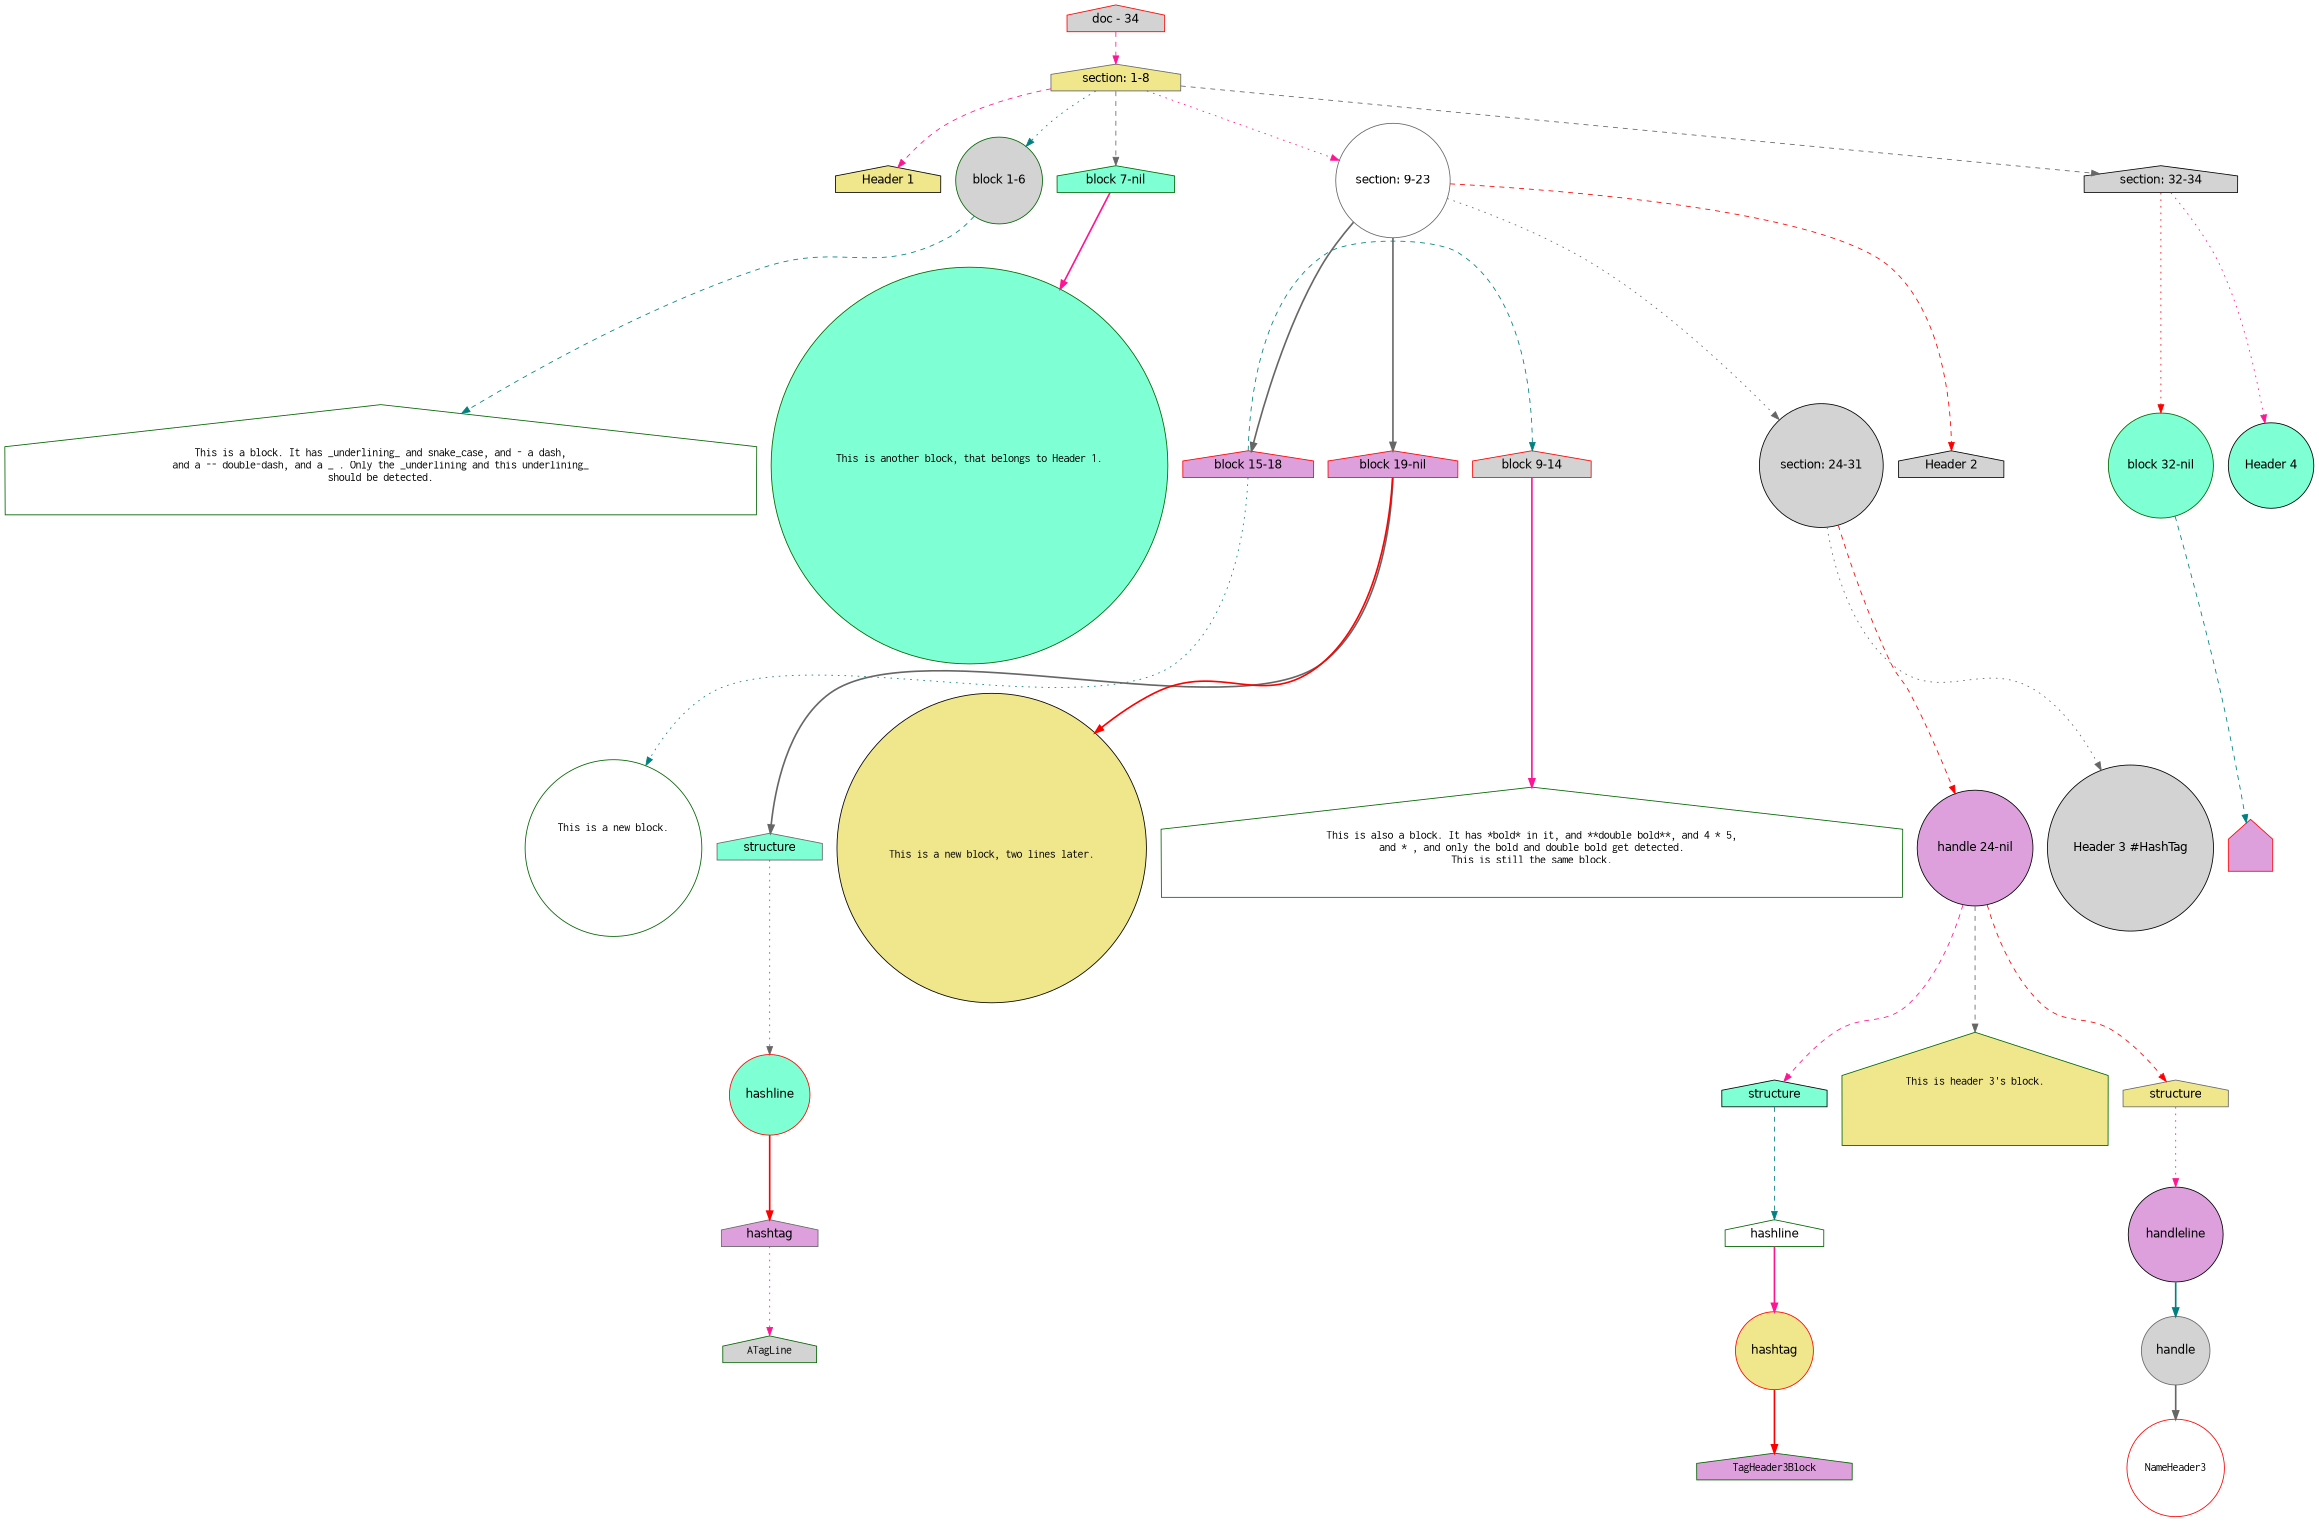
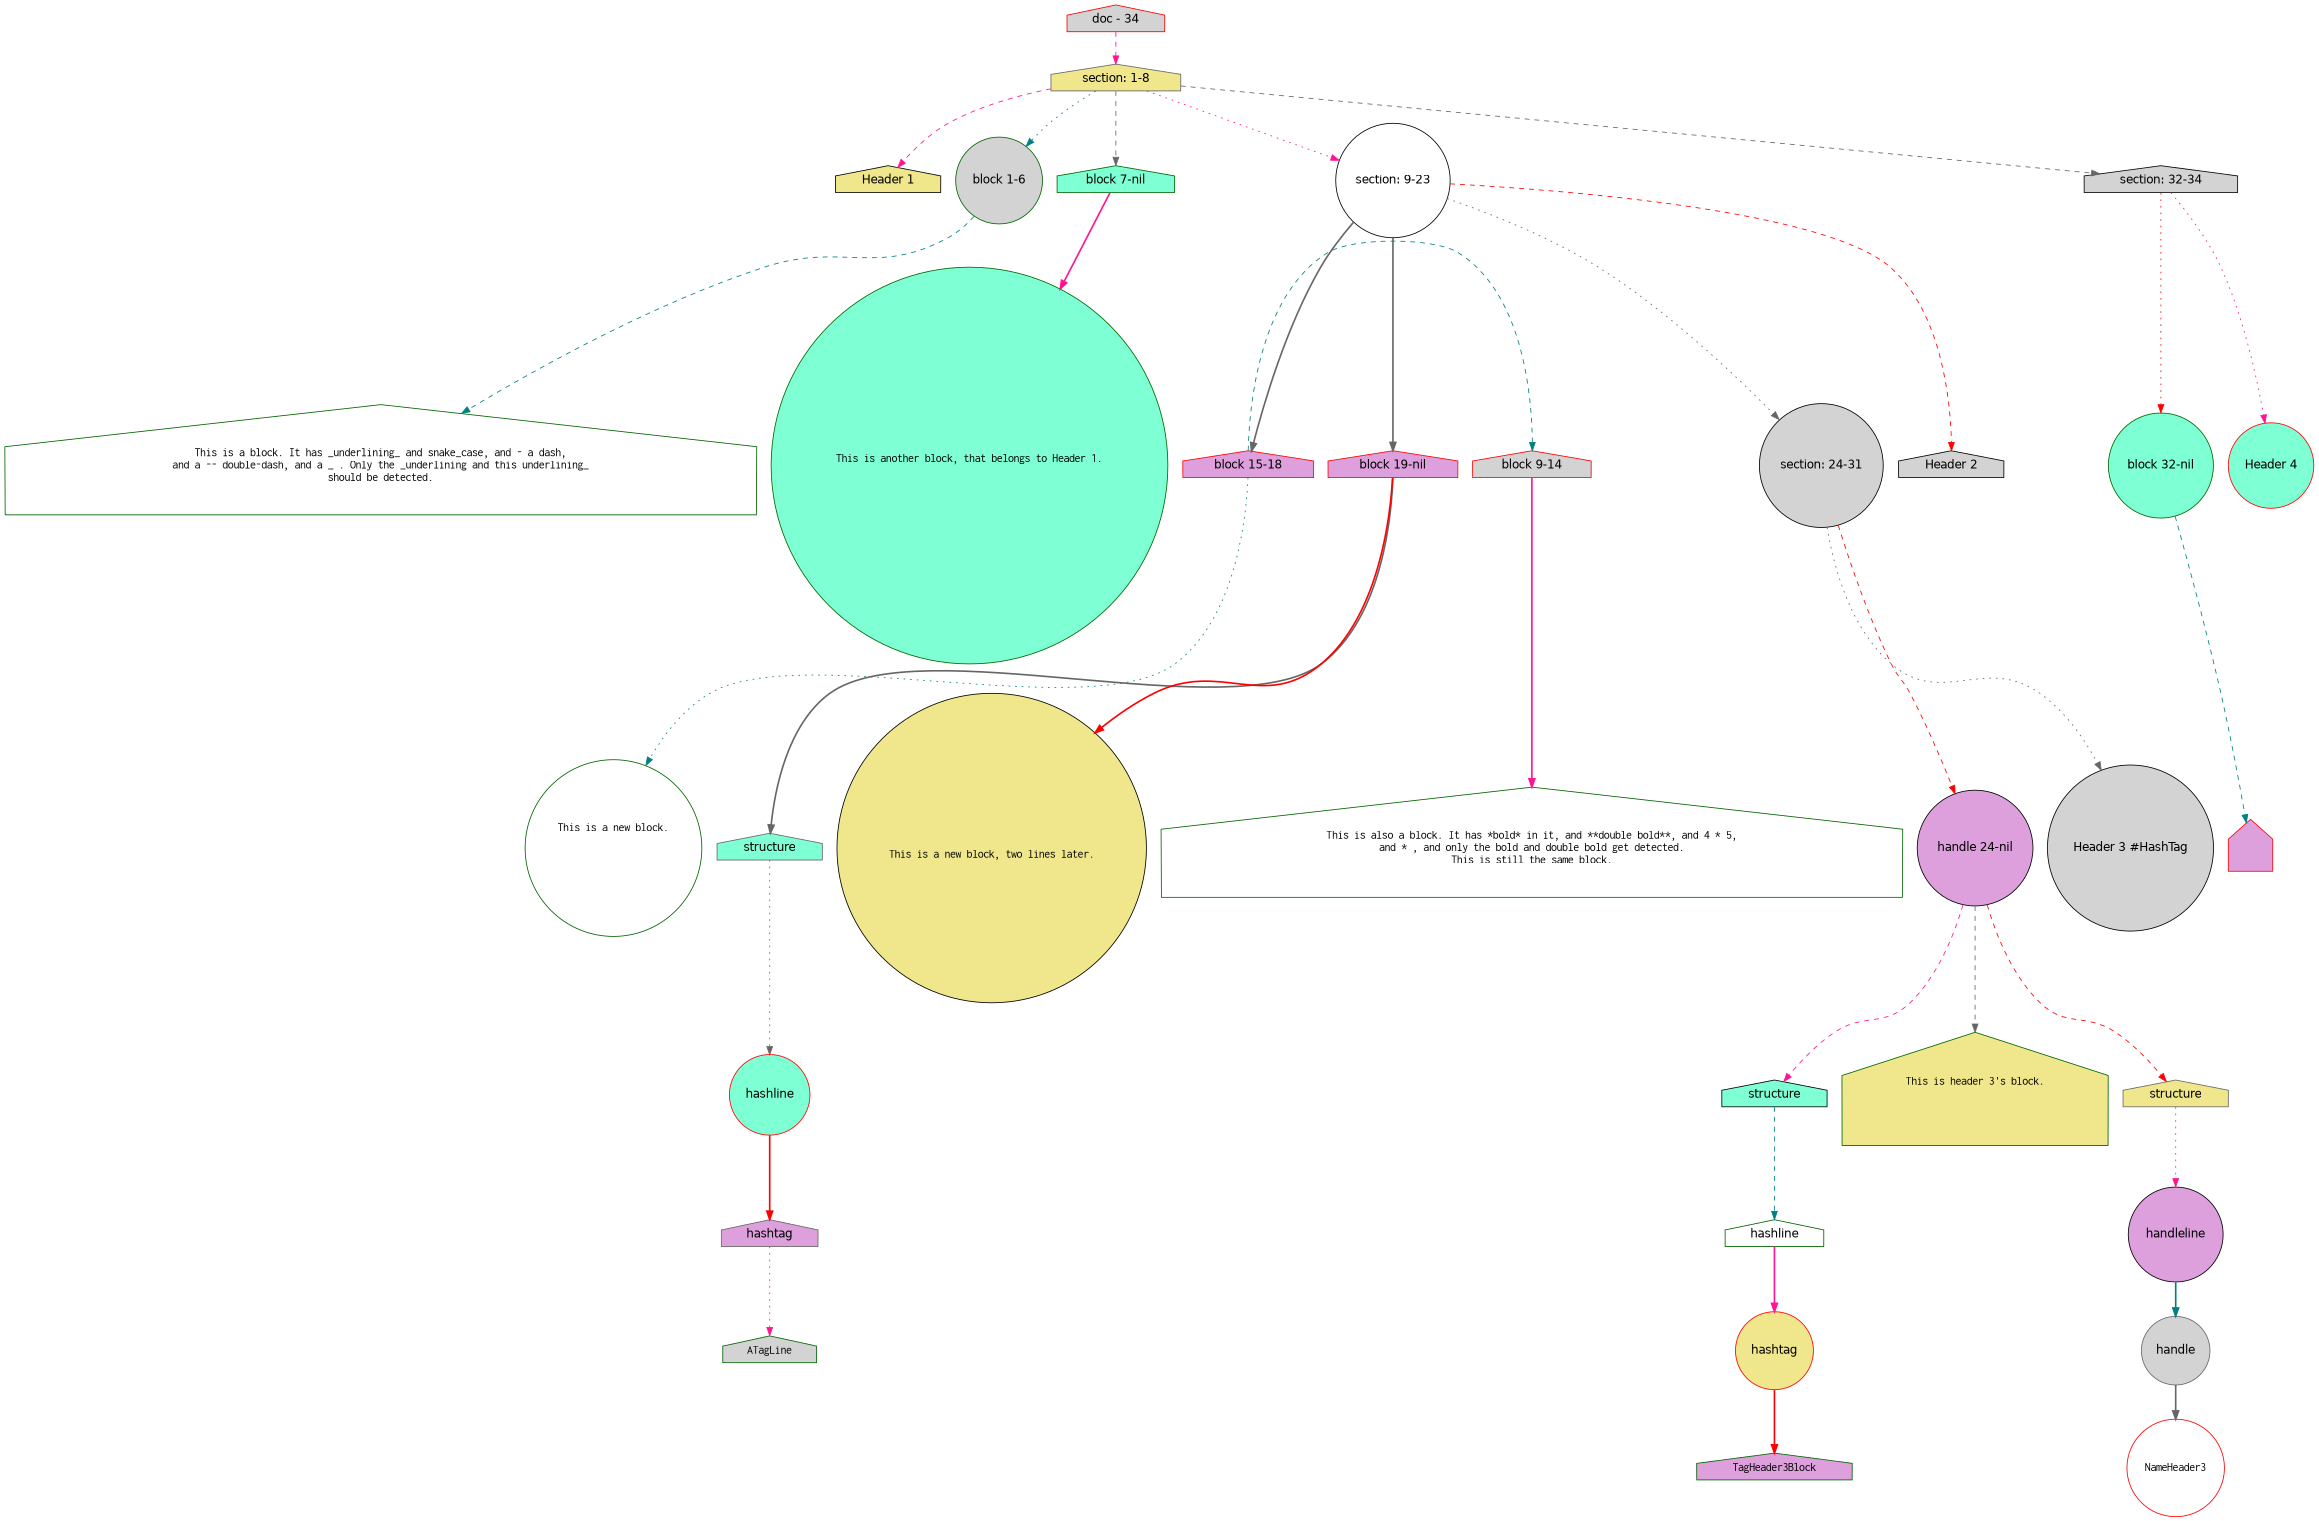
node "section: 9-23": color gray40 -> black
node "Header 4": color black -> red
